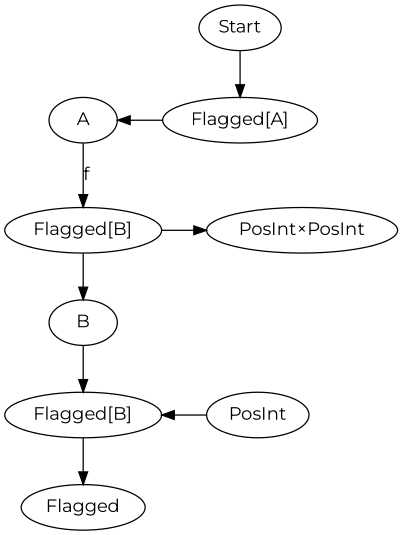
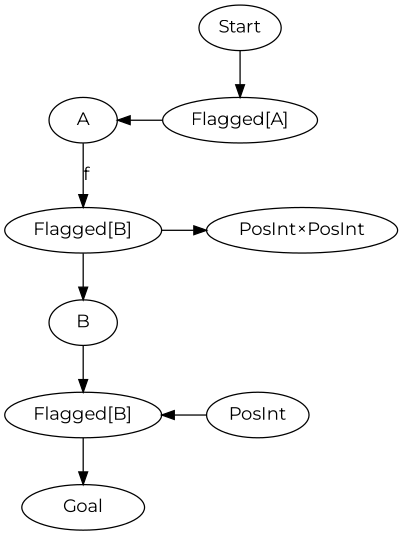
node "Flagged": label "Flagged" -> "Goal"
